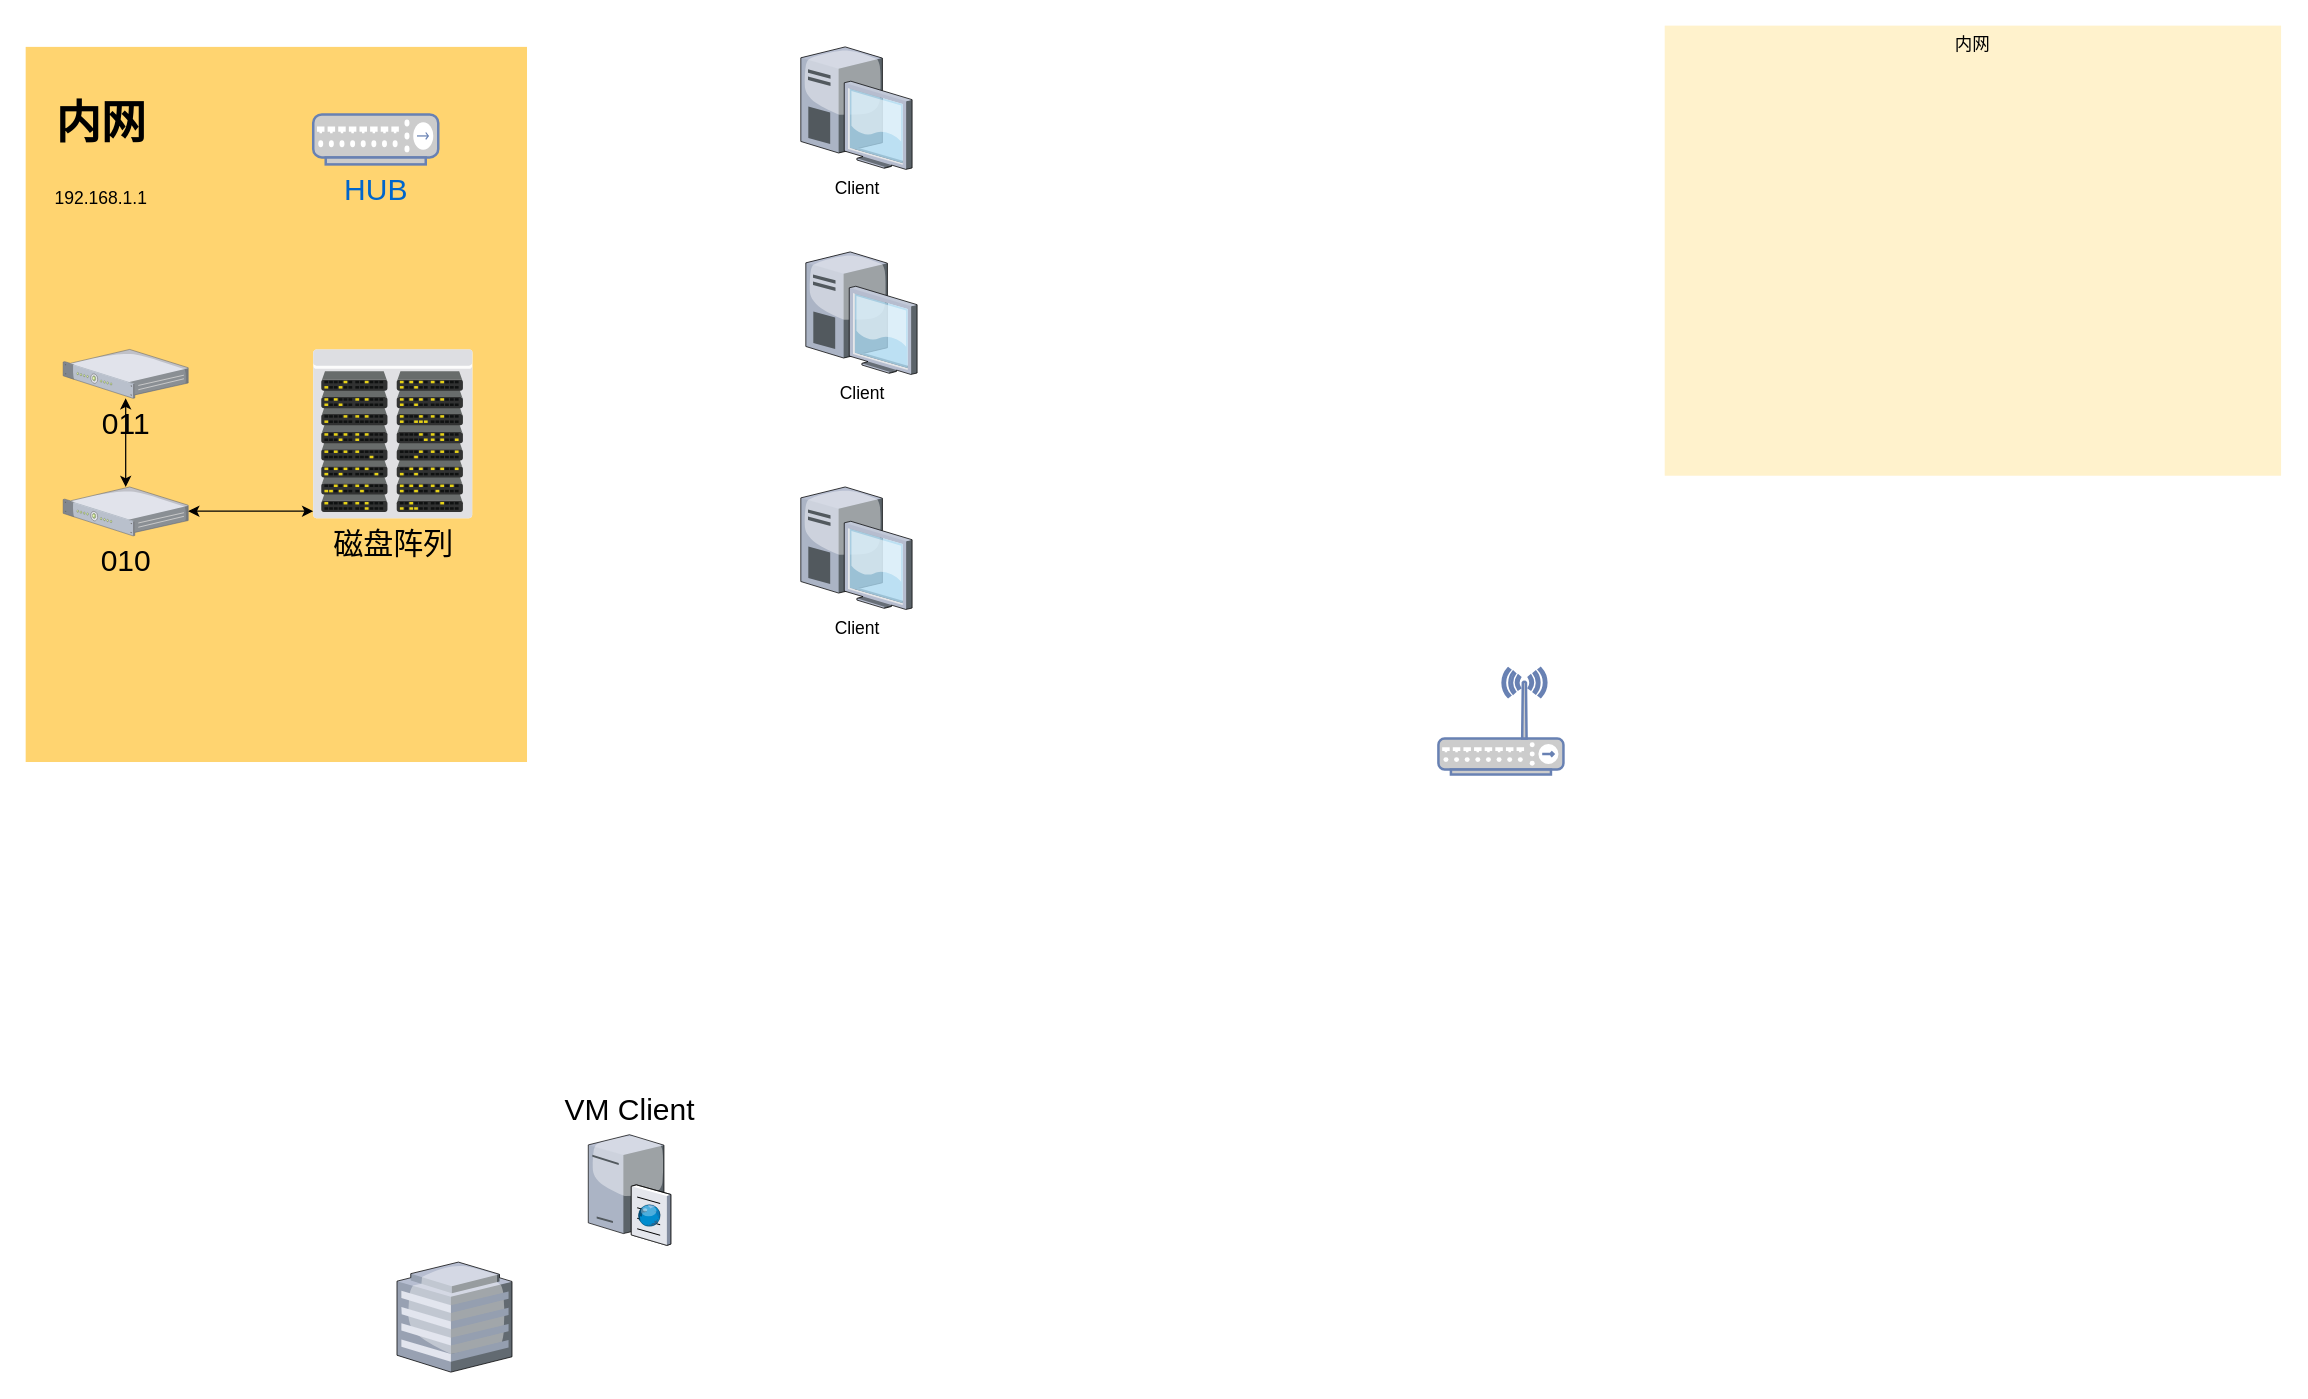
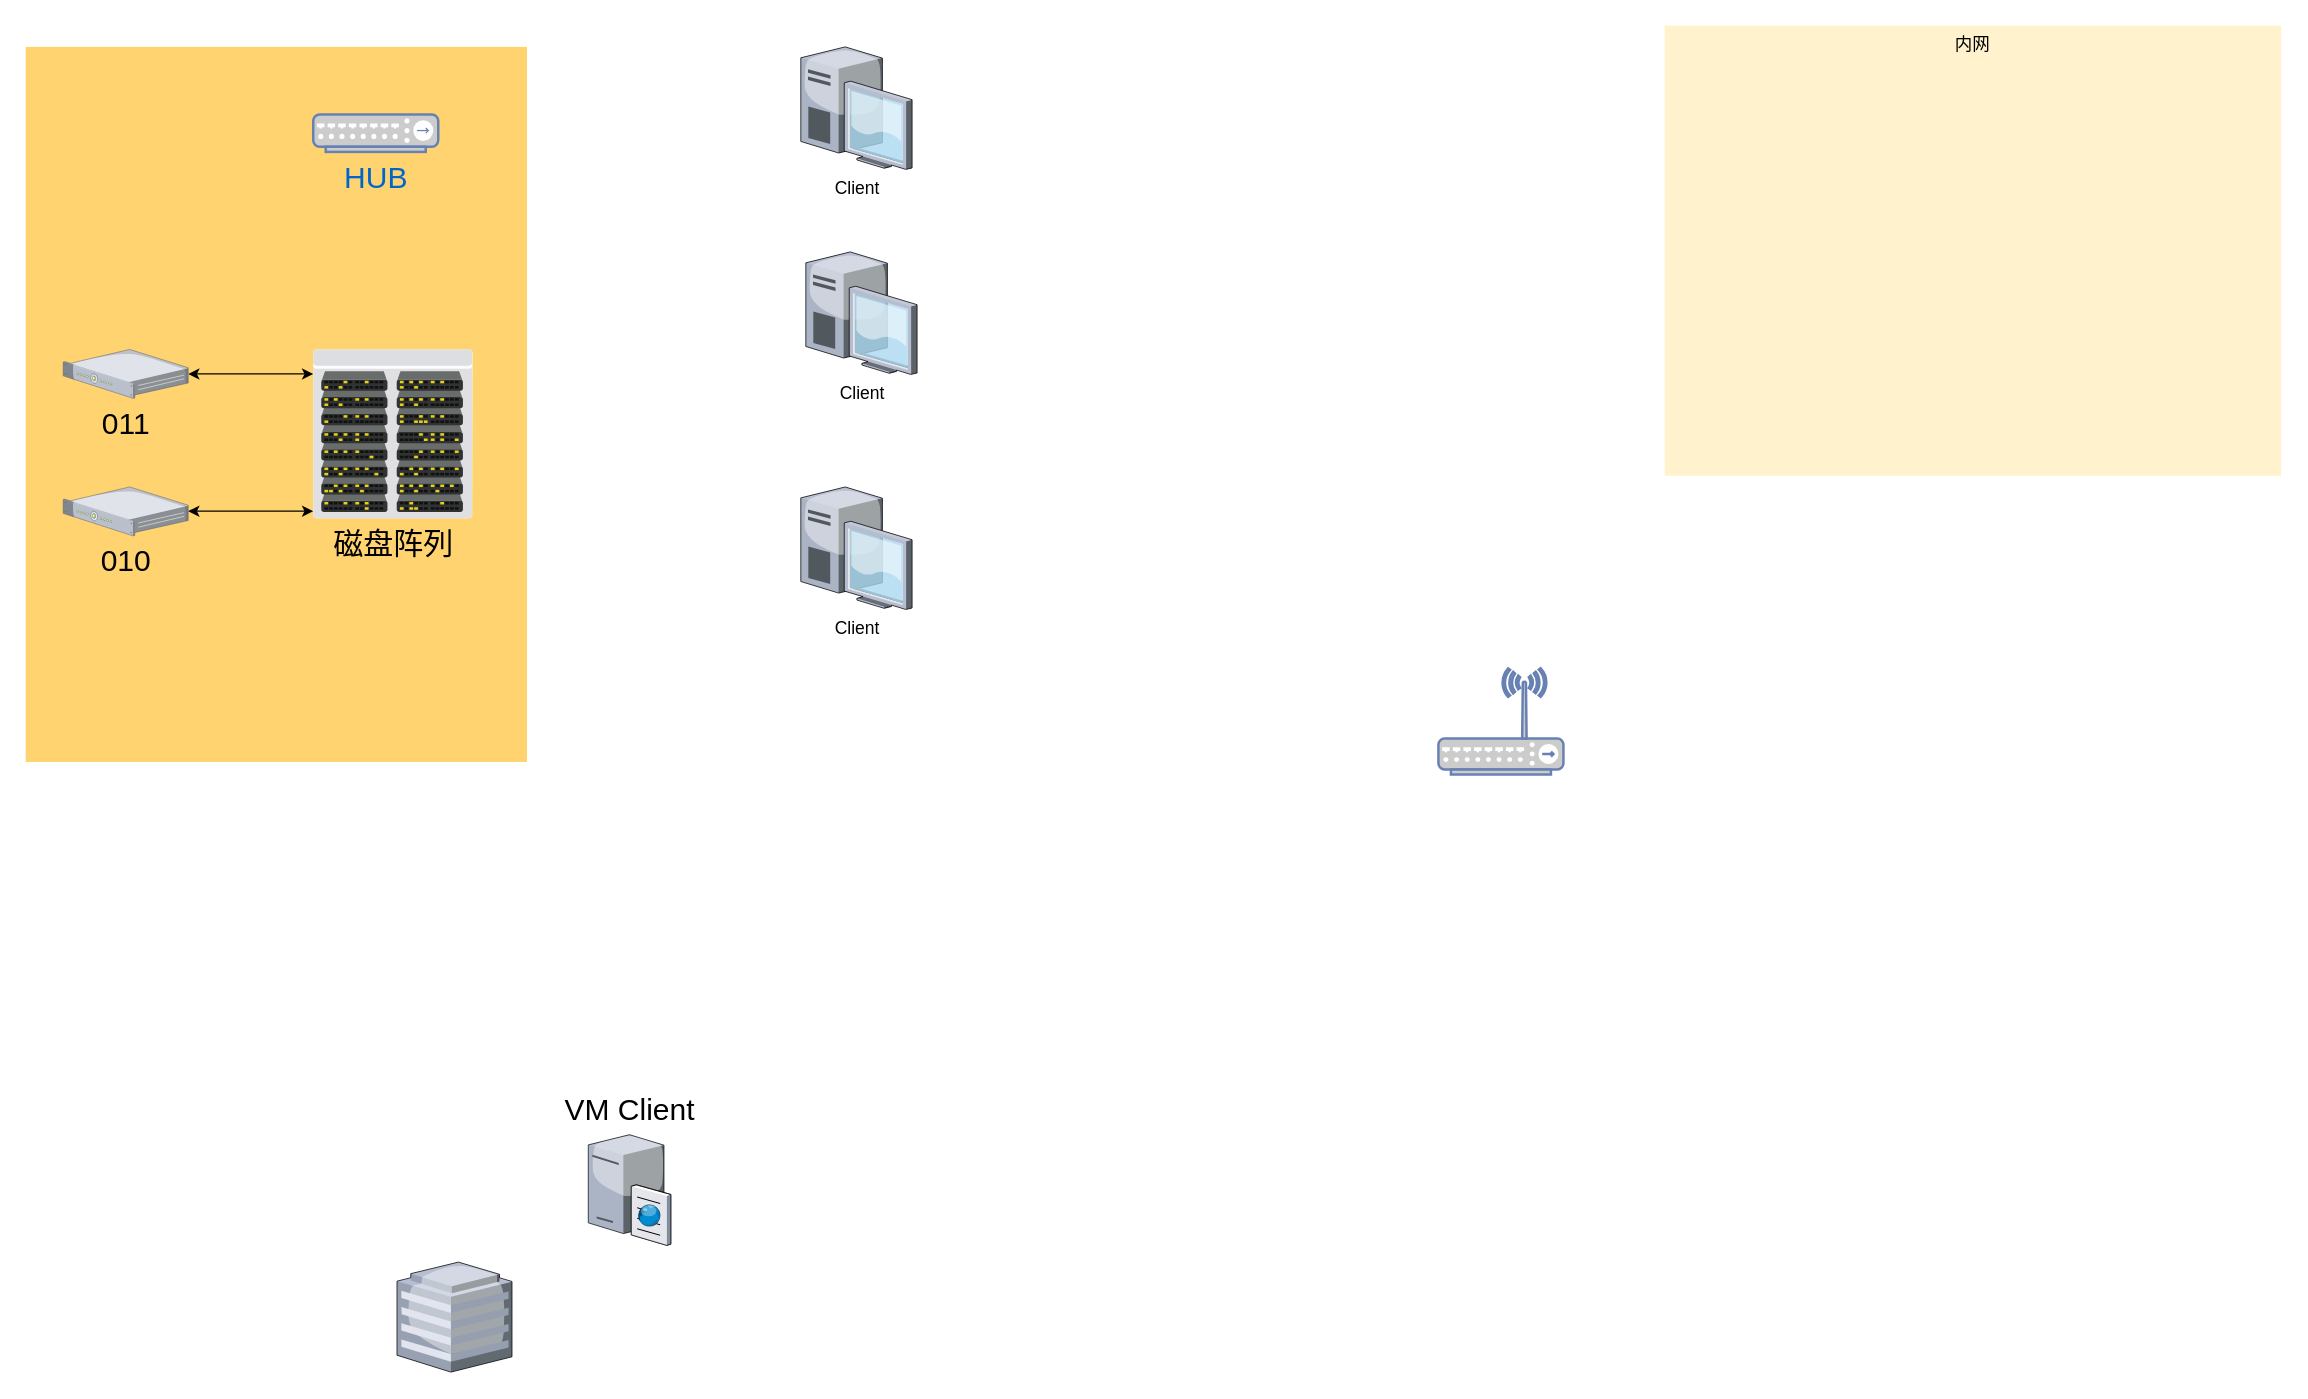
node "内网 192.168.1.1": removed
node "HUB": size 125x50 -> 125x38
edge "011" -- "磁盘阵列": added
edge "011" -- "010": removed
